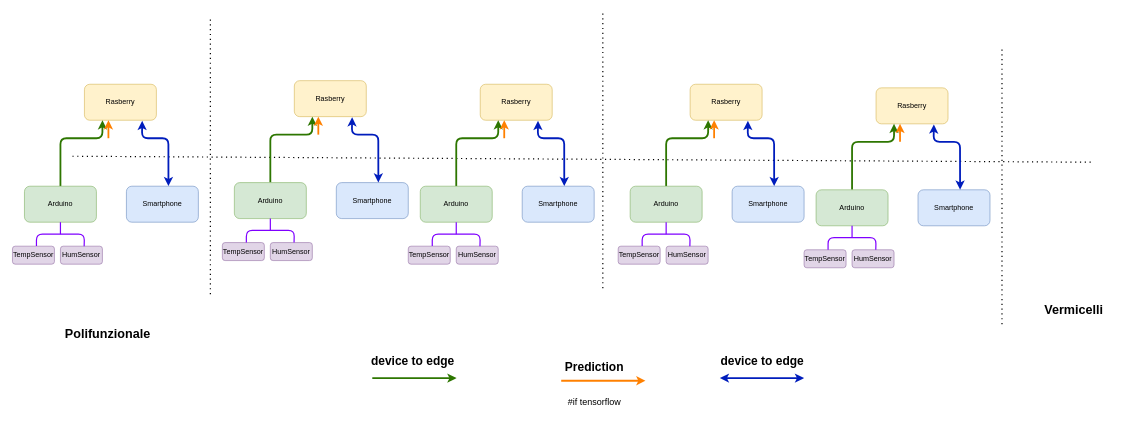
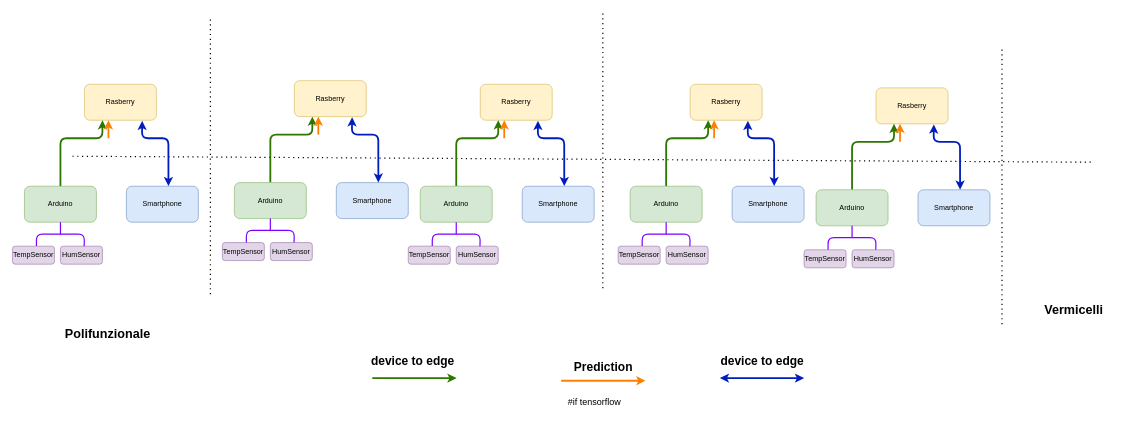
node "Prediction": moved (594, 366) -> (603, 366)
